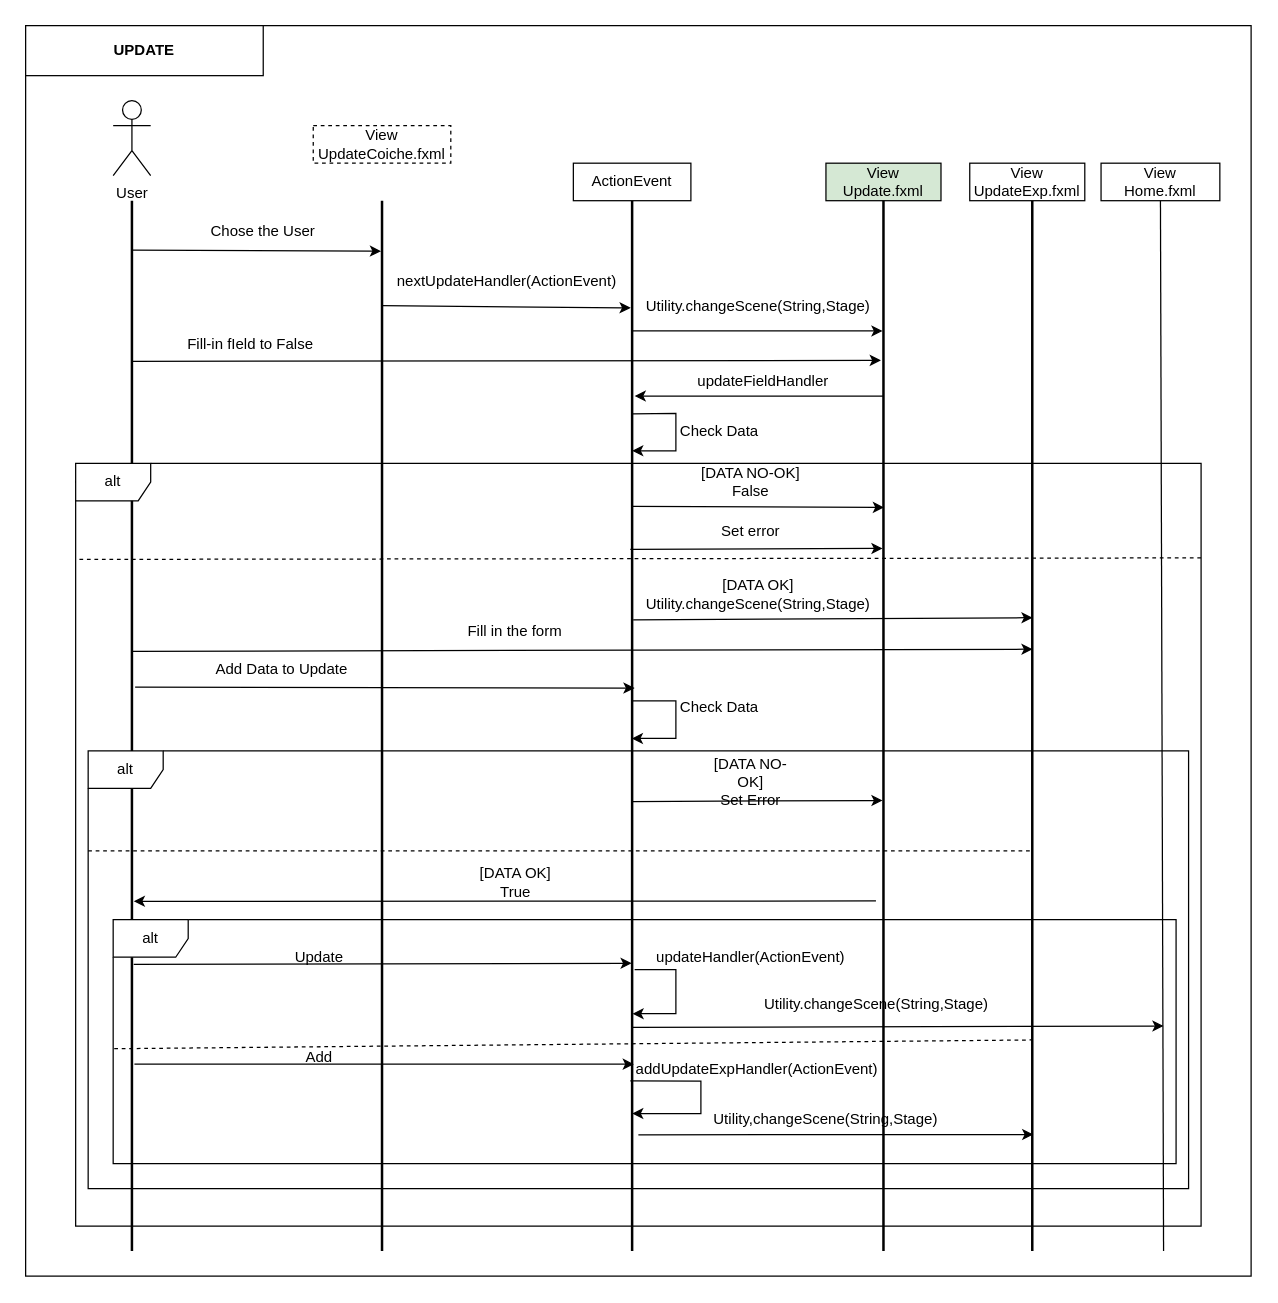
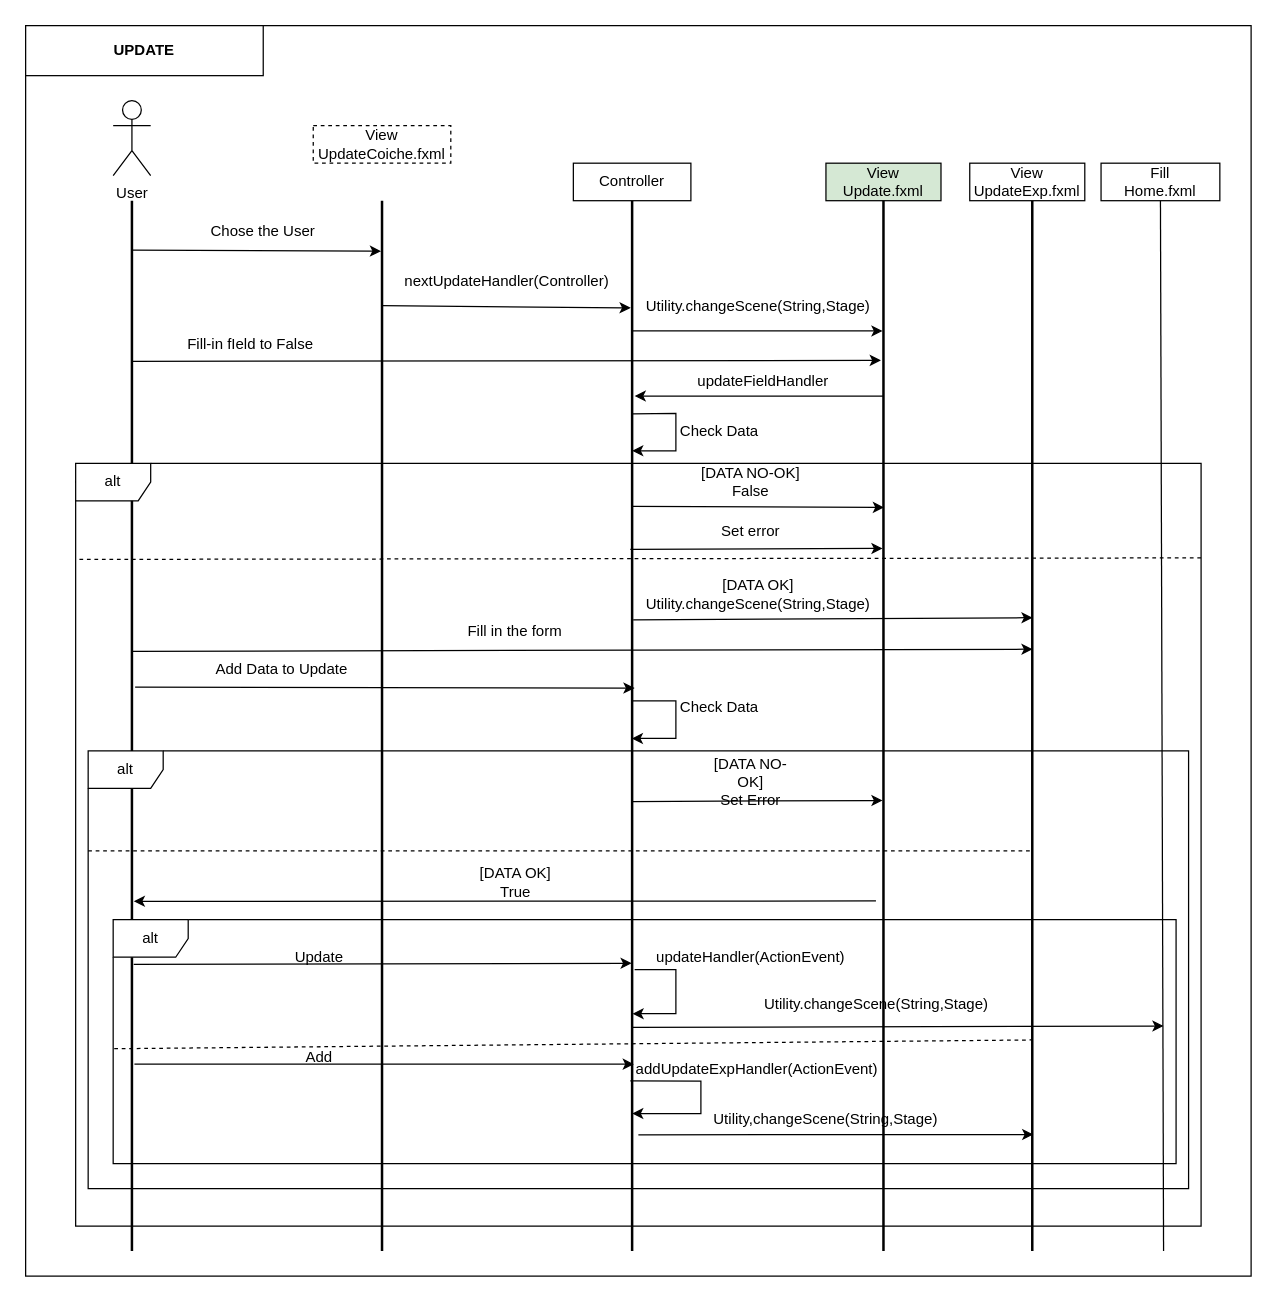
node "ActionEvent": label "ActionEvent" -> "Controller"
node "View Home.fxml": label "View Home.fxml" -> "Fill Home.fxml"
node "nextUpdateHandler(ActionEvent)": label "nextUpdateHandler(ActionEvent)" -> "nextUpdateHandler(Controller)"
